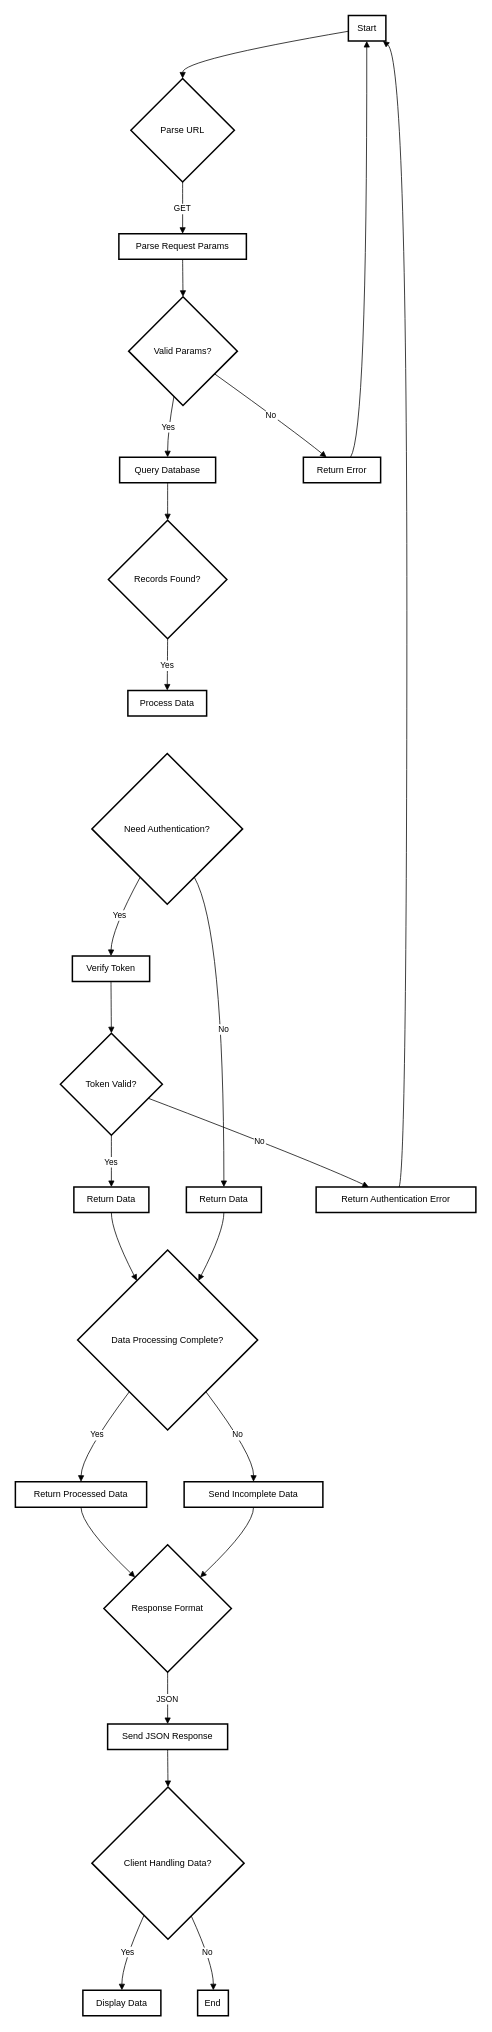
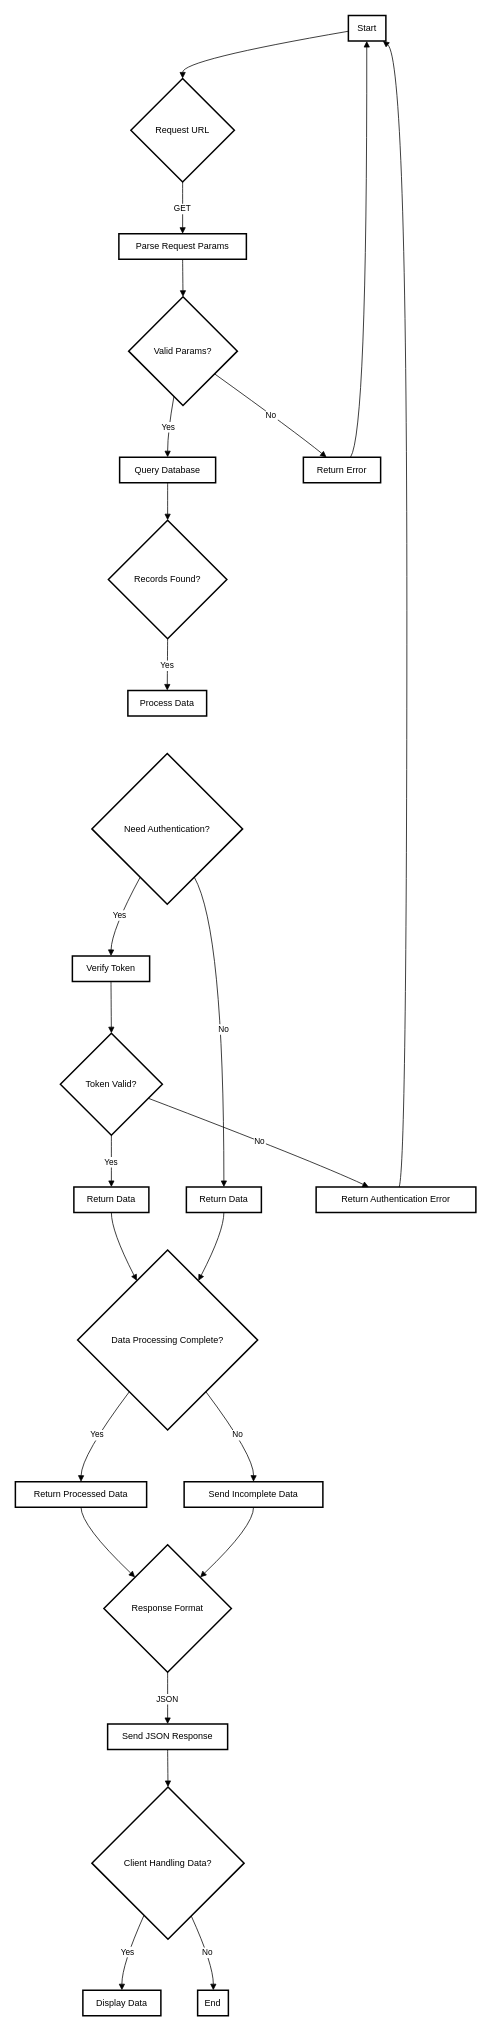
node "Parse URL": label "Parse URL" -> "Request URL"
